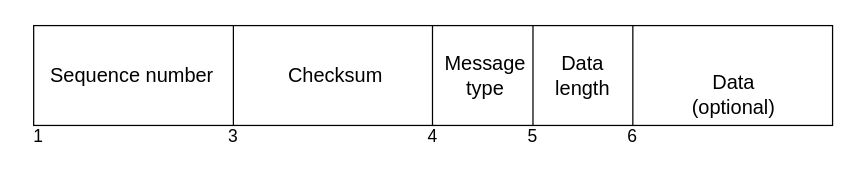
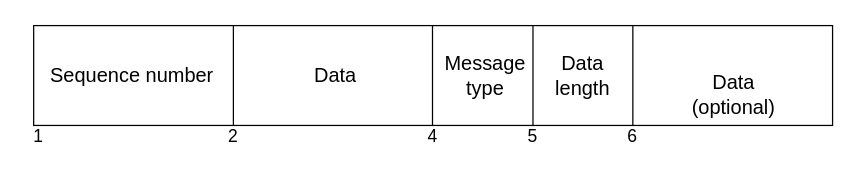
node "Checksum": label "Checksum" -> "Data"
node "3": label "3" -> "2"
